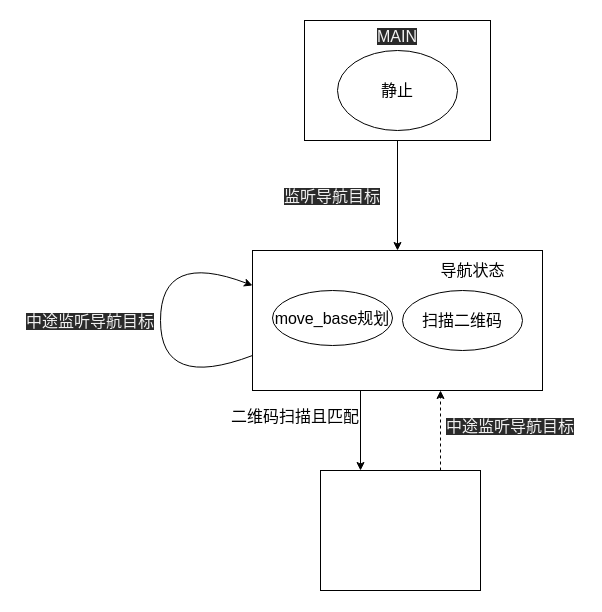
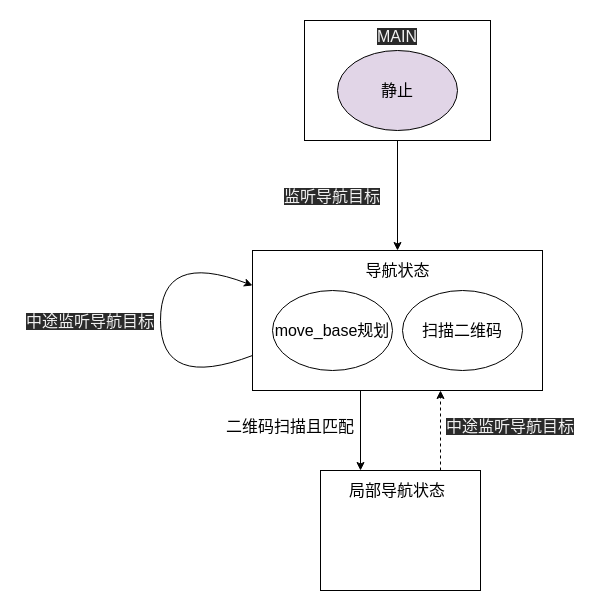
node "静止": fillcolor #ffffff -> #e1d5e7
node "导航状态": moved (473, 271) -> (398, 271)
node "move_base规划": size 120x55 -> 120x80
node "扫描二维码": size 120x60 -> 120x80
node "二维码扫描且匹配": moved (296, 416) -> (291, 426)
node "局部导航状态": added
